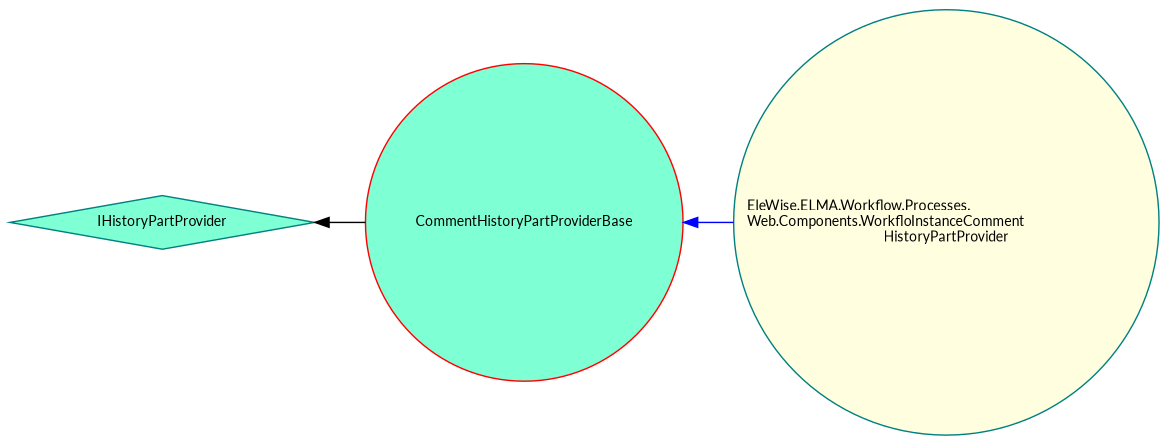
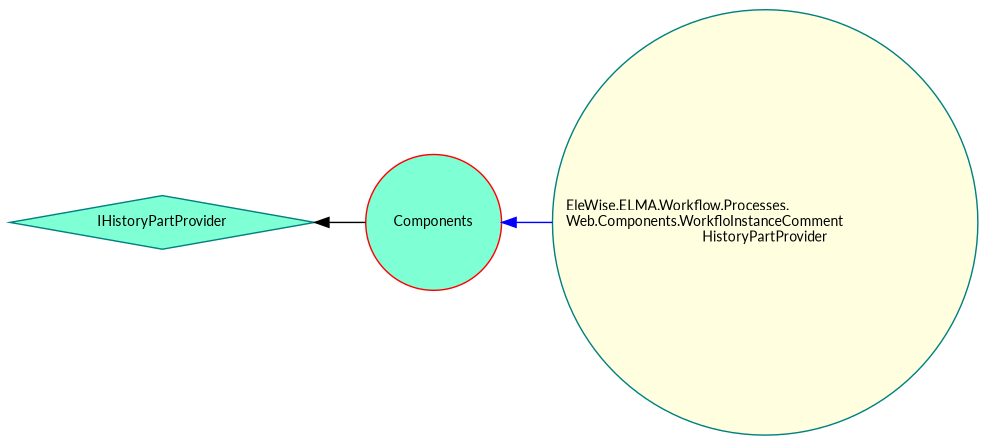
node "CommentHistoryPartProviderBase": label "CommentHistoryPartProviderBase" -> "Components"
